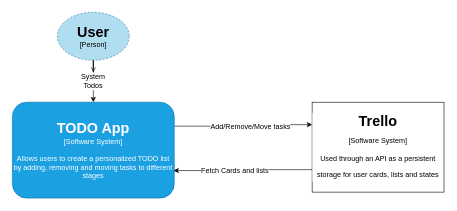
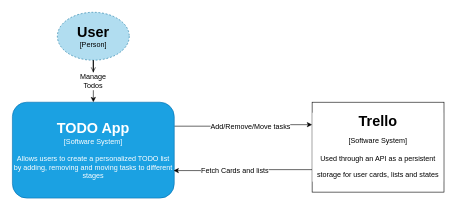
node "System Todos": label "System Todos" -> "Manage Todos"
